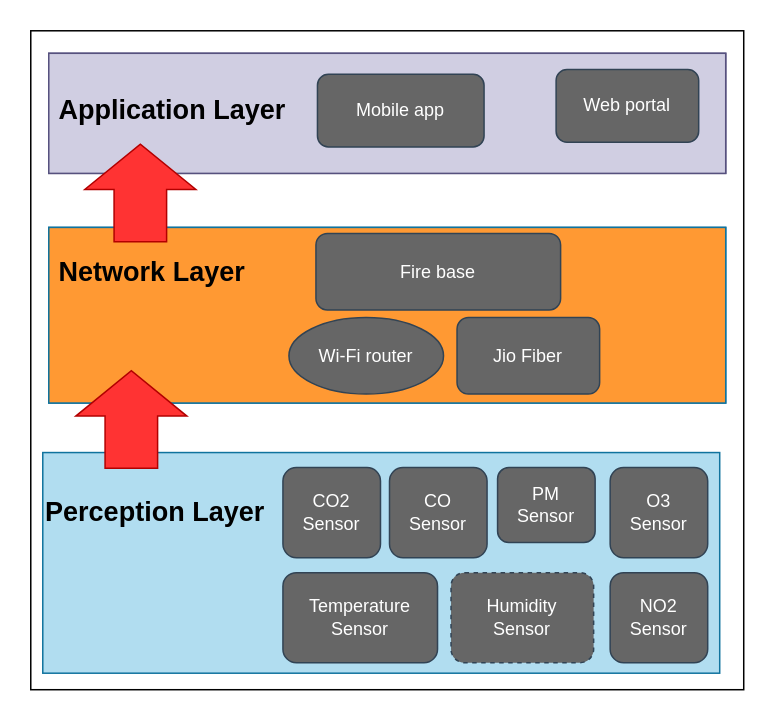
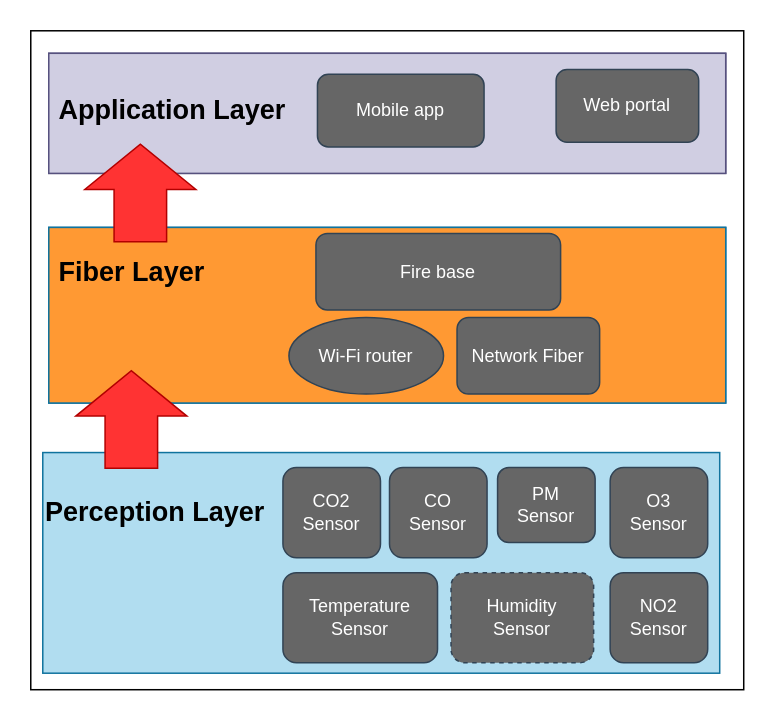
node "Network Layer": label "Network Layer" -> "Fiber Layer"
node "Jio Fiber": label "Jio Fiber" -> "Network Fiber"
